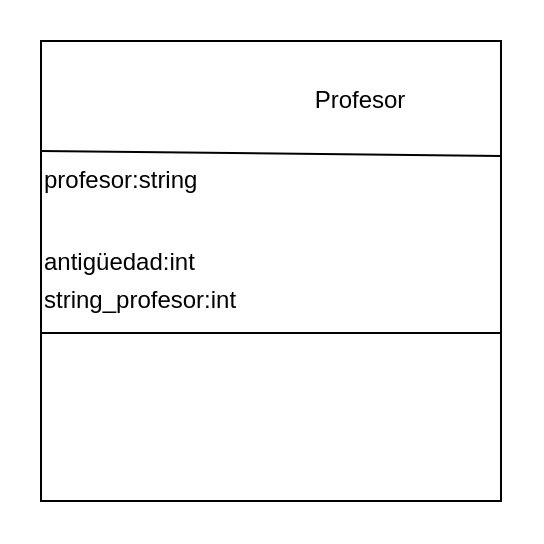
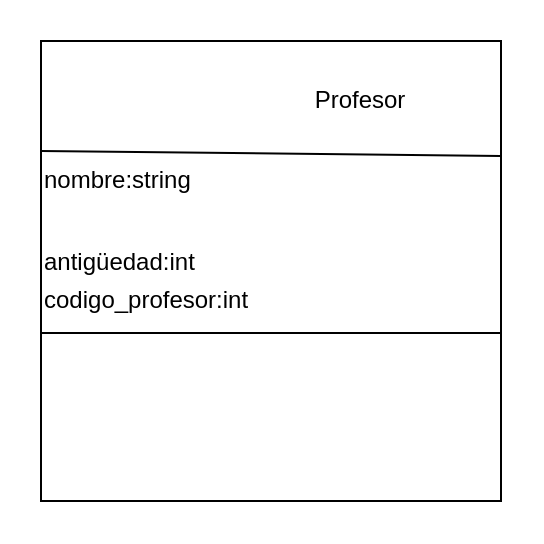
node "profesor:string": label "profesor:string" -> "nombre:string"
node "string_profesor:int": label "string_profesor:int" -> "codigo_profesor:int"
